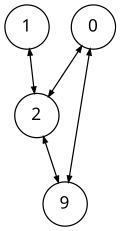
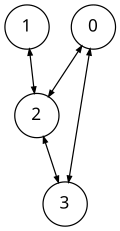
node "9": label "9" -> "3"
